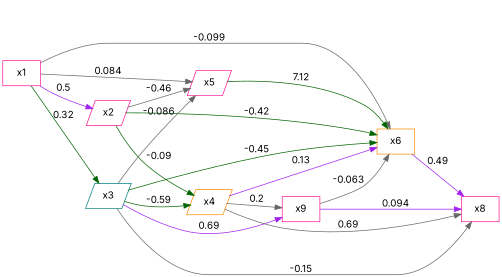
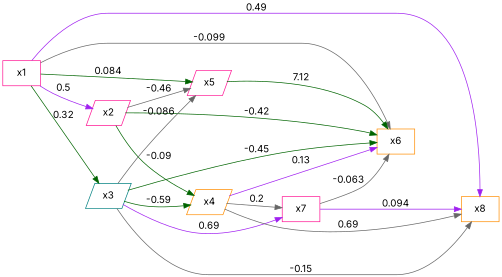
edge "x1" -> "x5": color gray40 -> darkgreen
edge "x6" -> "x8": now "x1" -> "x8"
node "x9": label "x9" -> "x7"
node "x8": color deeppink -> darkorange
